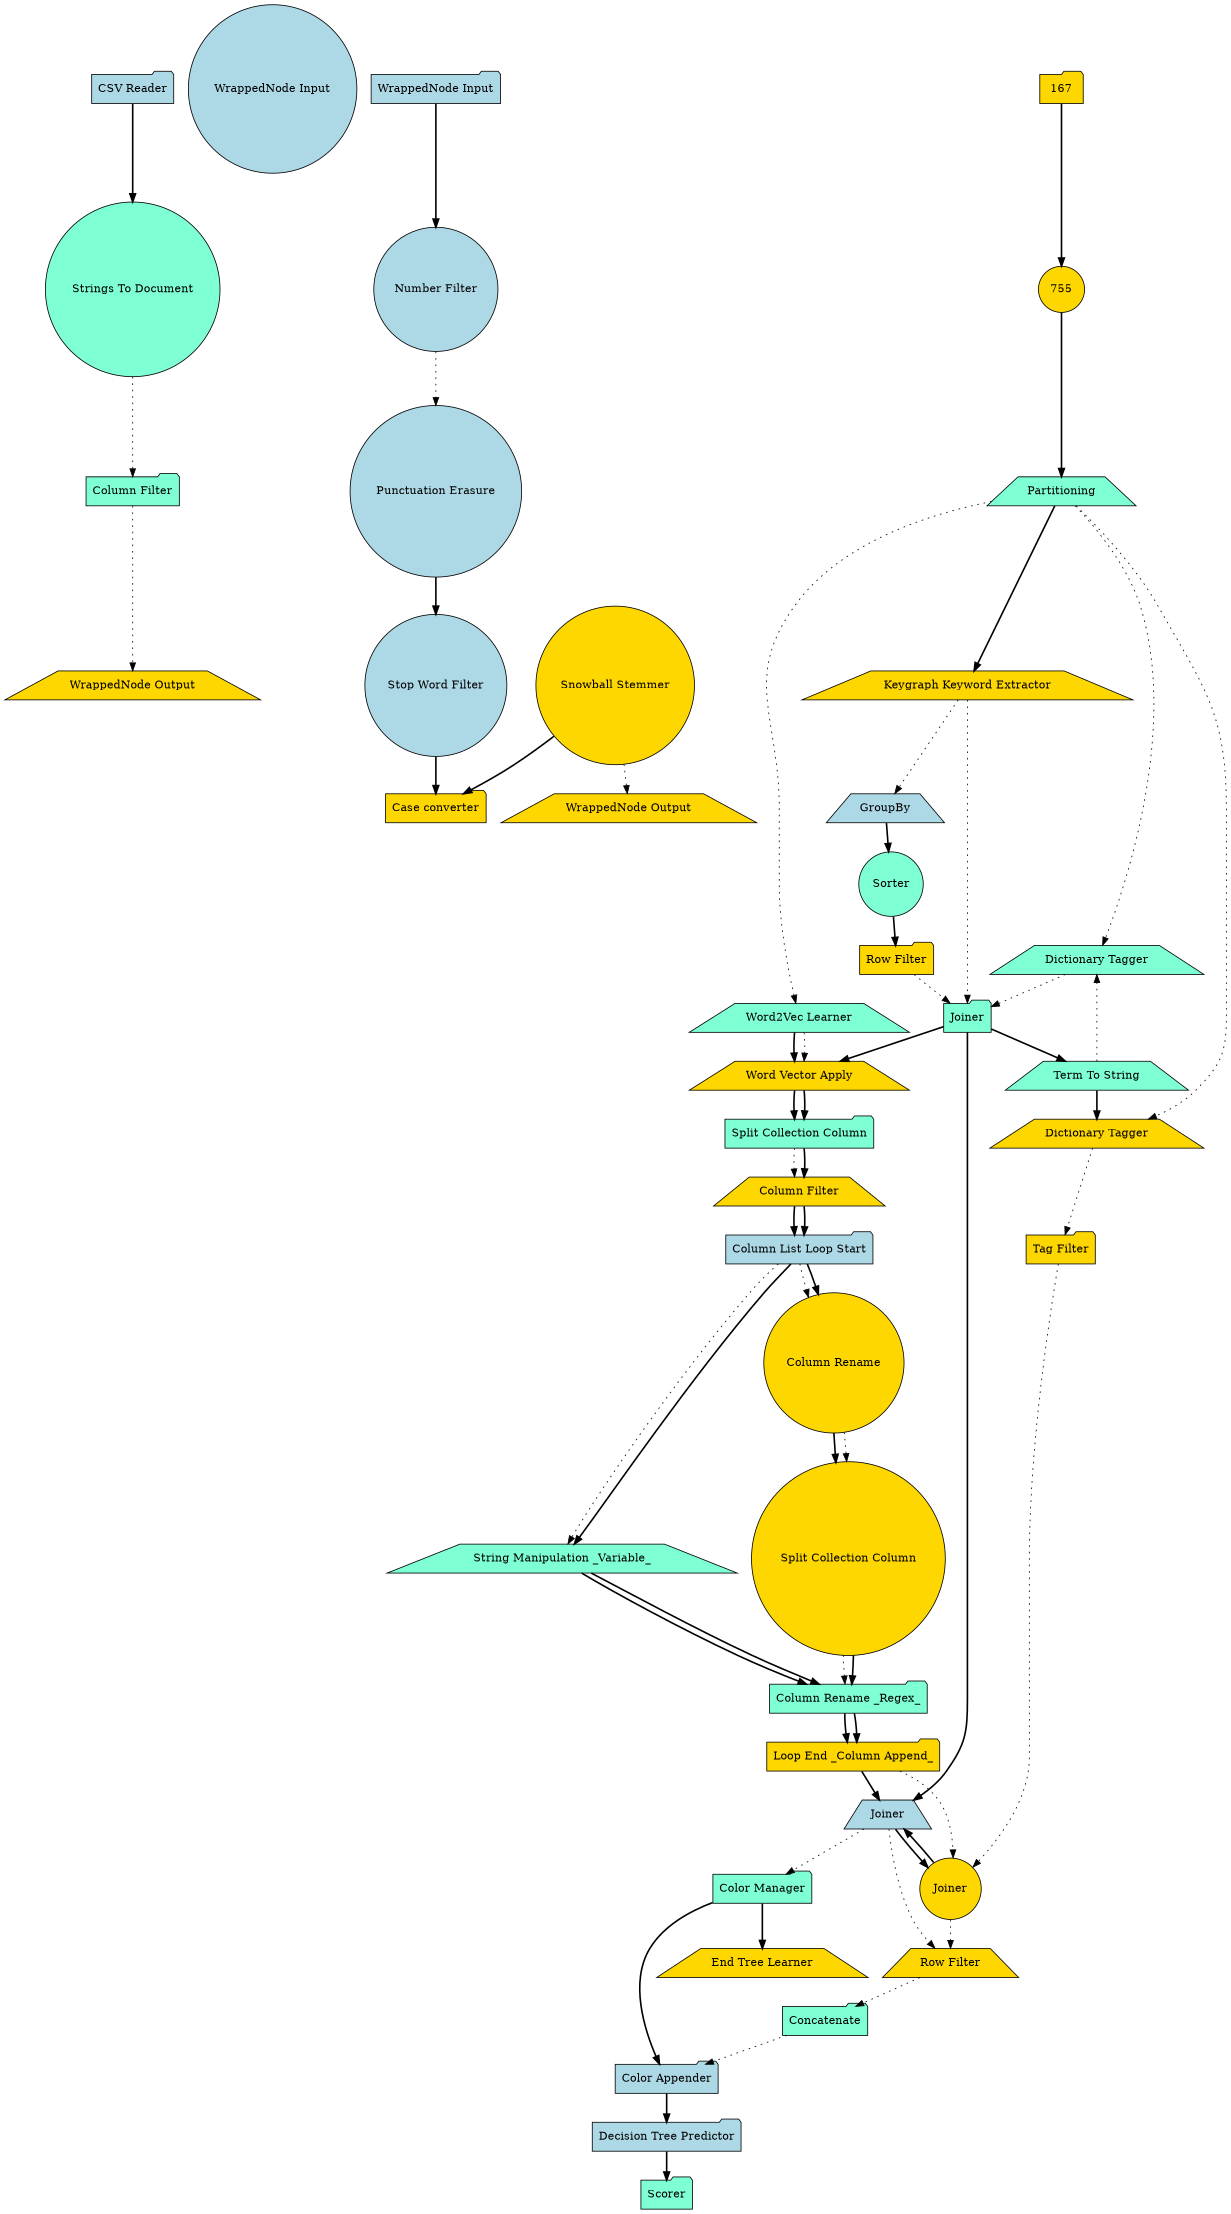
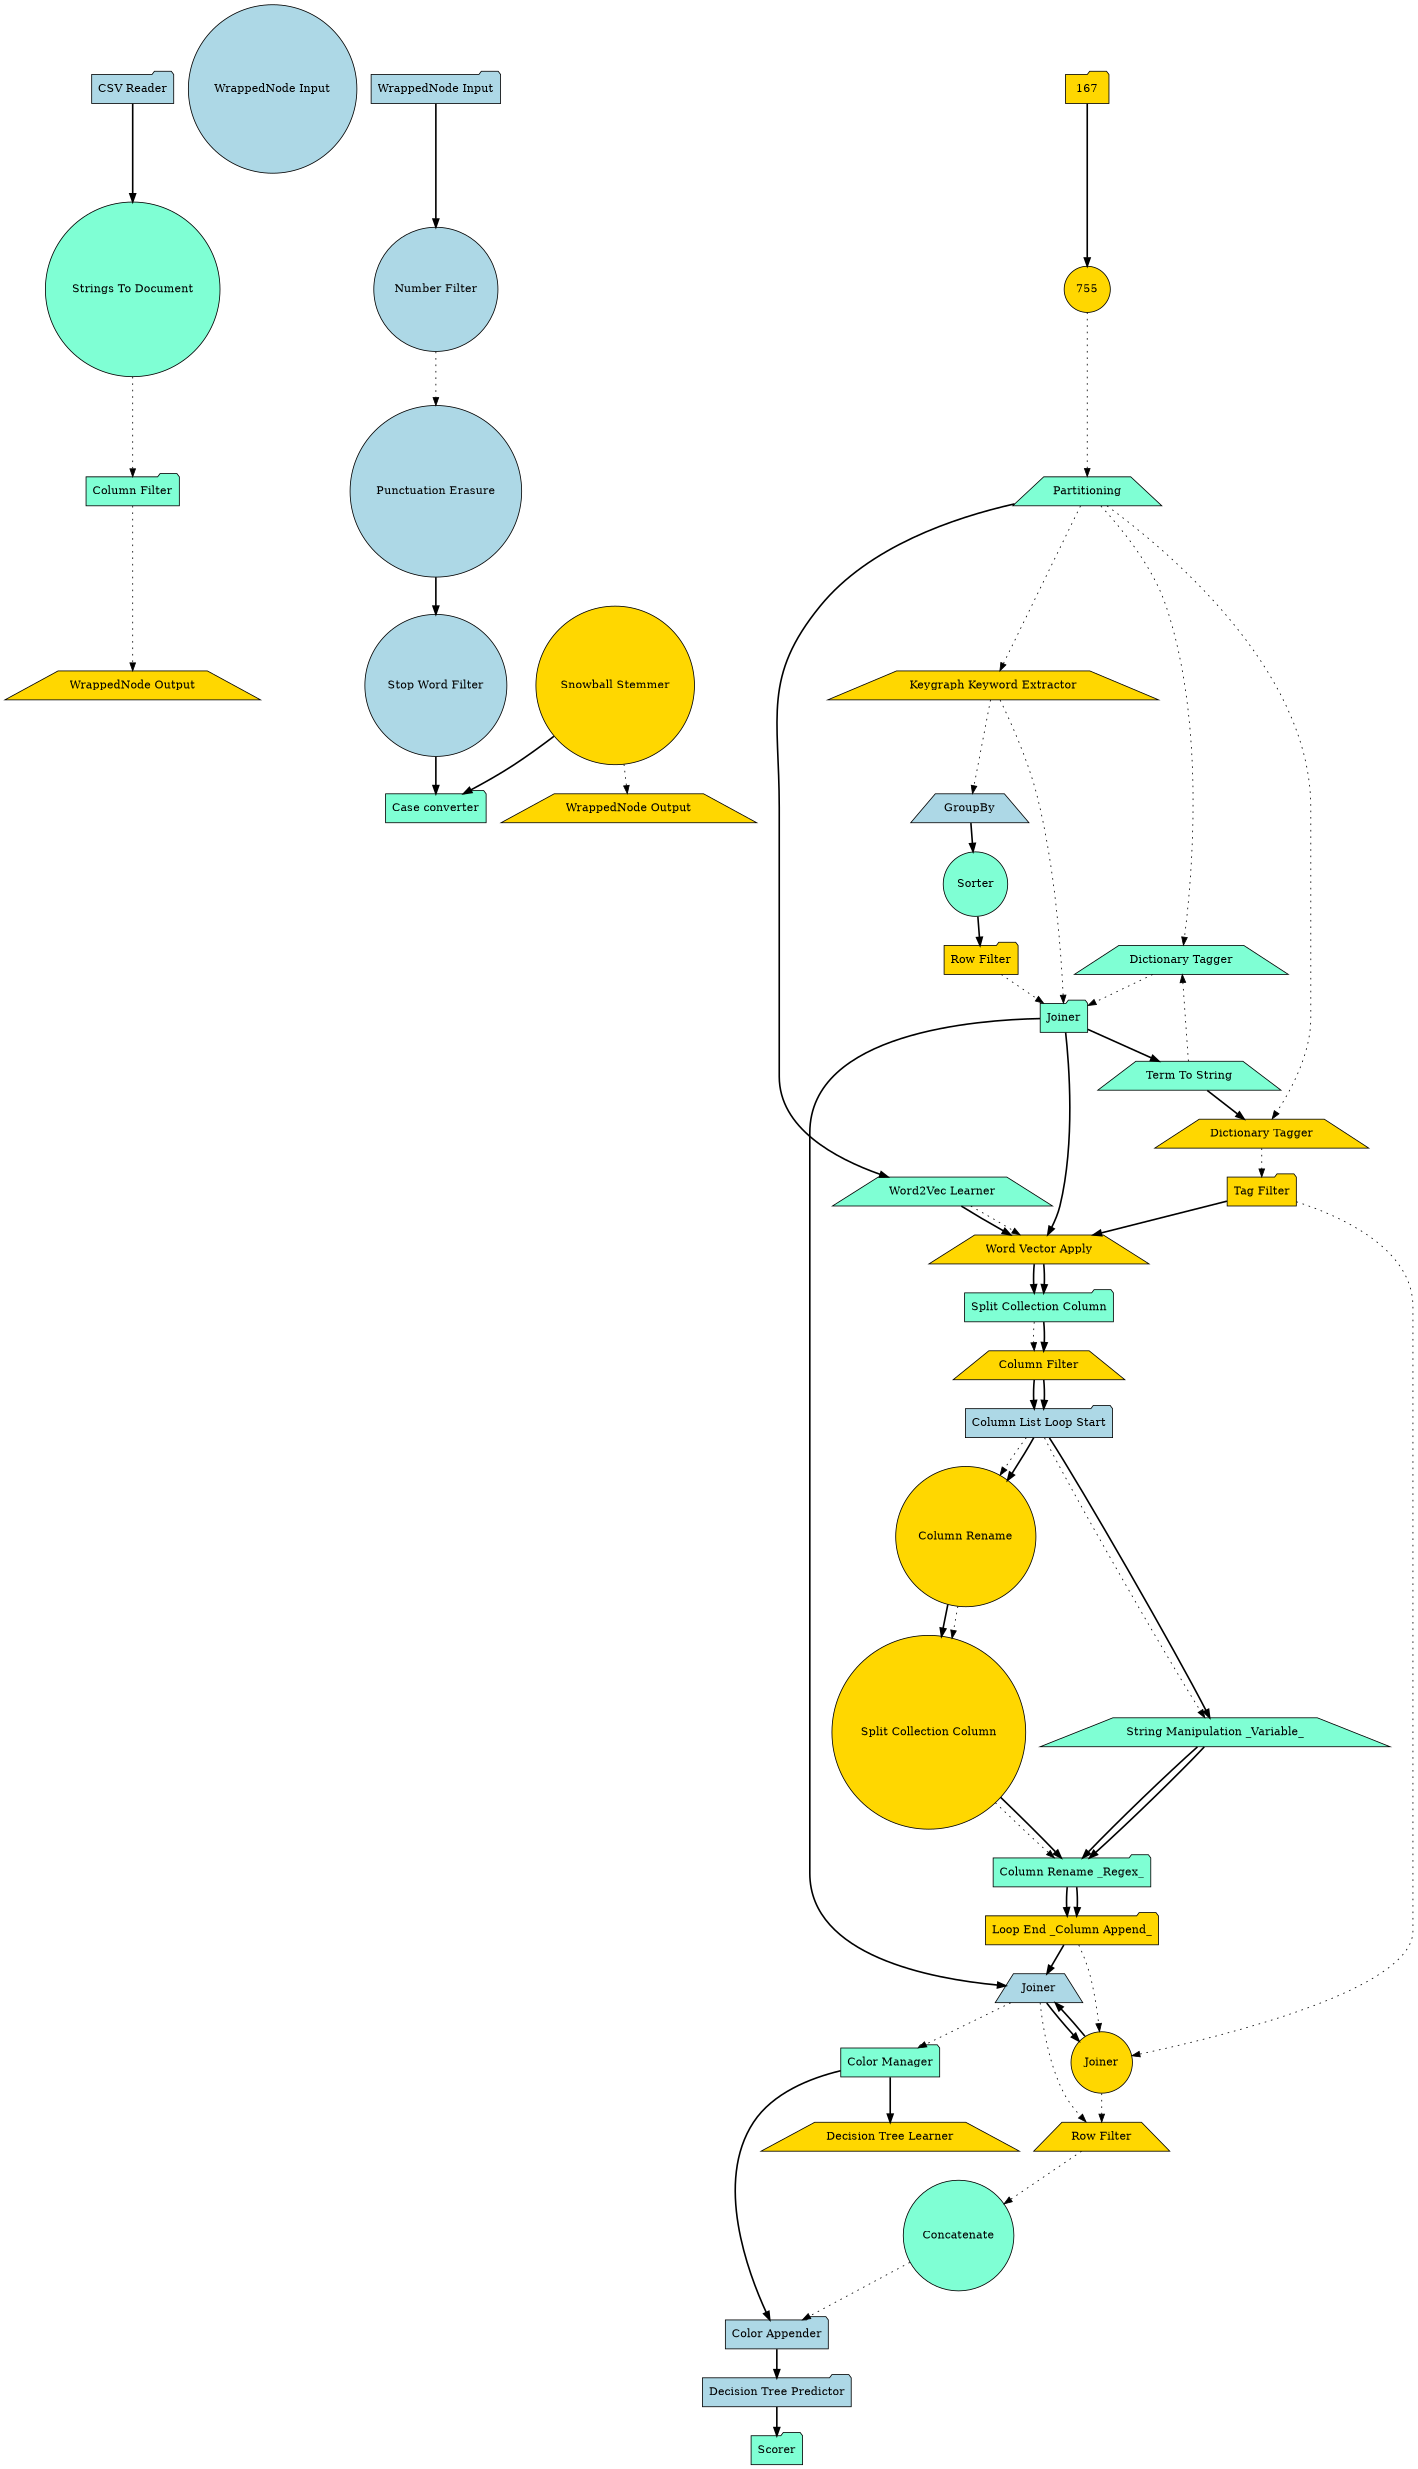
edge "755" -> "Partitioning": style bold -> dotted
edge "Partitioning" -> "Keygraph Keyword Extractor": style bold -> dotted
edge "Partitioning" -> "Word2Vec Learner": style dotted -> bold
node "Case converter": fillcolor gold -> aquamarine
edge "Tag Filter" -> "Word Vector Apply": added
node "End Tree Learner": label "End Tree Learner" -> "Decision Tree Learner"
node "Concatenate": shape folder -> circle
